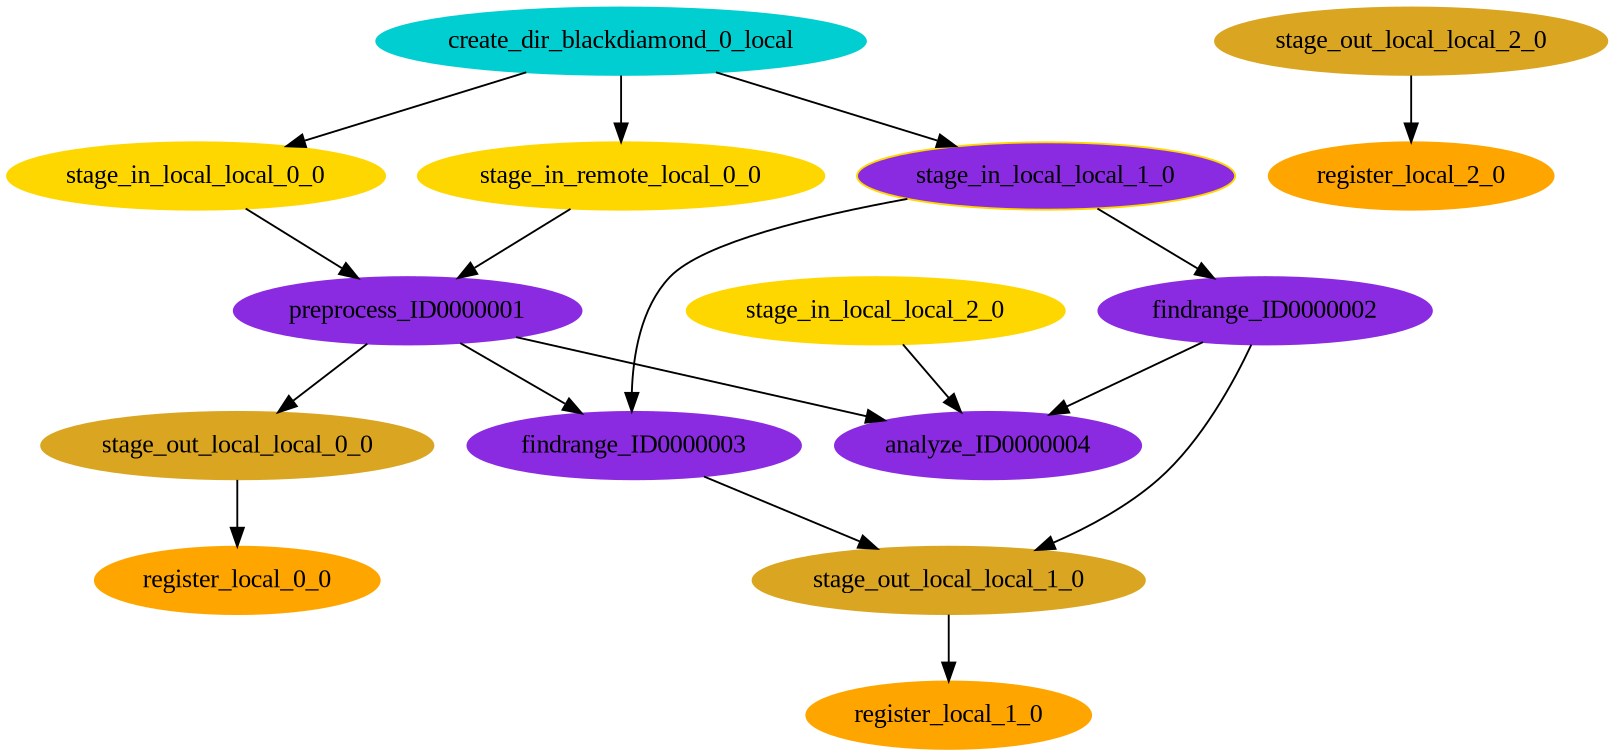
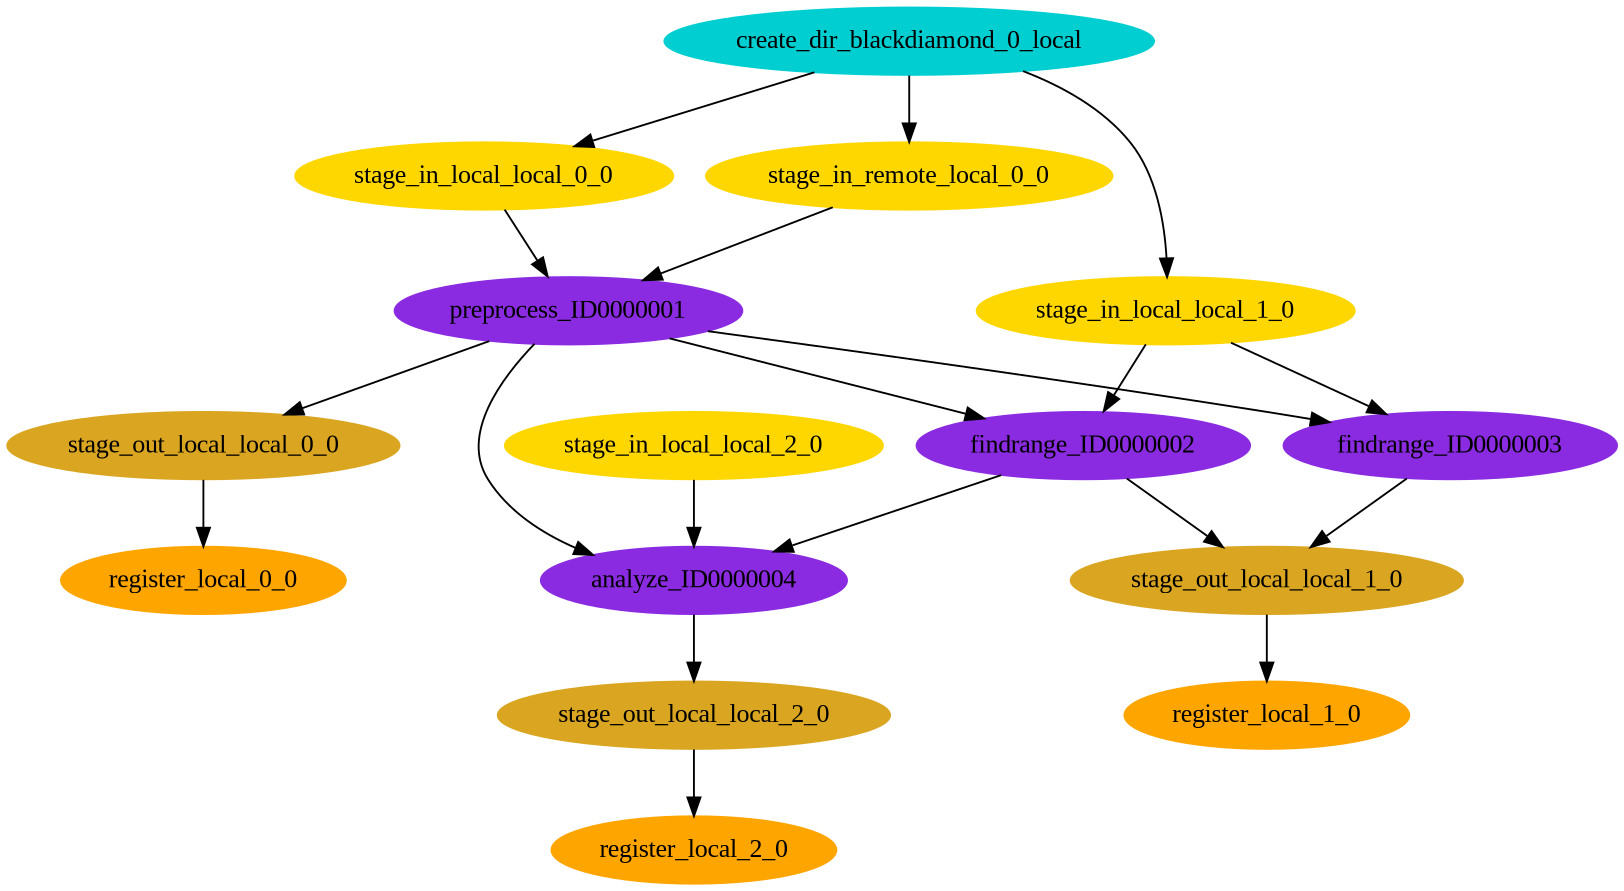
node "stage_in_local_local_1_0": fillcolor blueviolet -> gold
edge "preprocess_ID0000001" -> "findrange_ID0000002": added
edge "analyze_ID0000004" -> "stage_out_local_local_2_0": added
